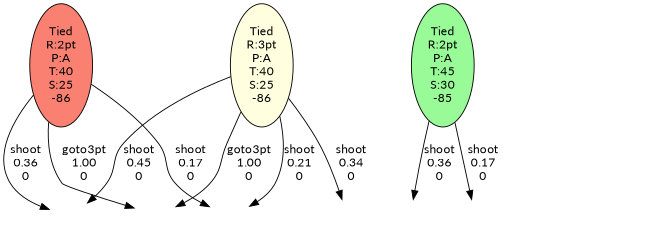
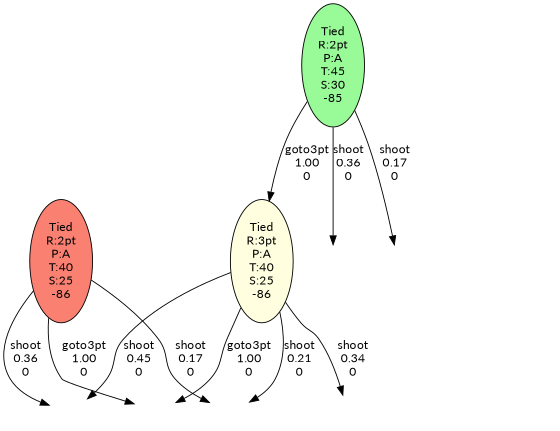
edge "Tied R:2pt P:A T:45 S:30 -85" -> "Tied R:3pt P:A T:40 S:25 -86": added, label "goto3pt 1.00 0"
